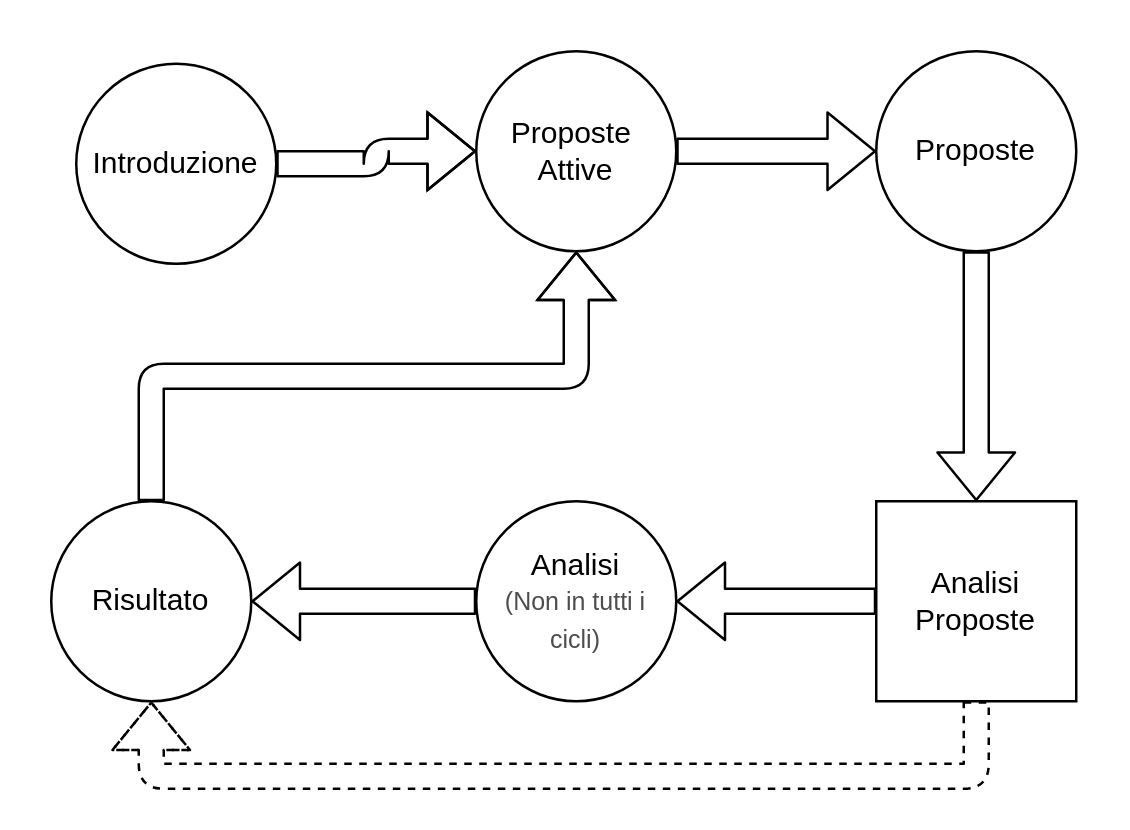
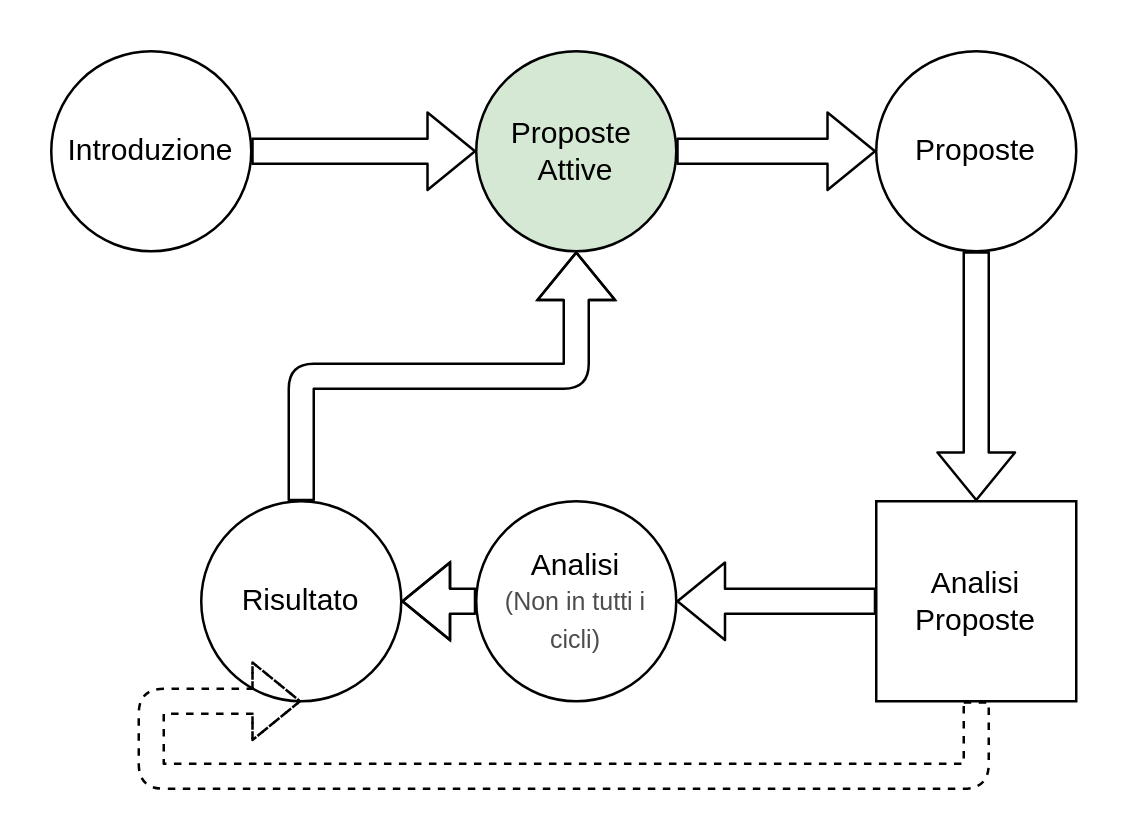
node "Proposte Attive": fillcolor #ffffff -> #d5e8d4
node "Introduzione": moved (176, 164) -> (151, 151)
node "Risultato": moved (151, 601) -> (301, 601)
